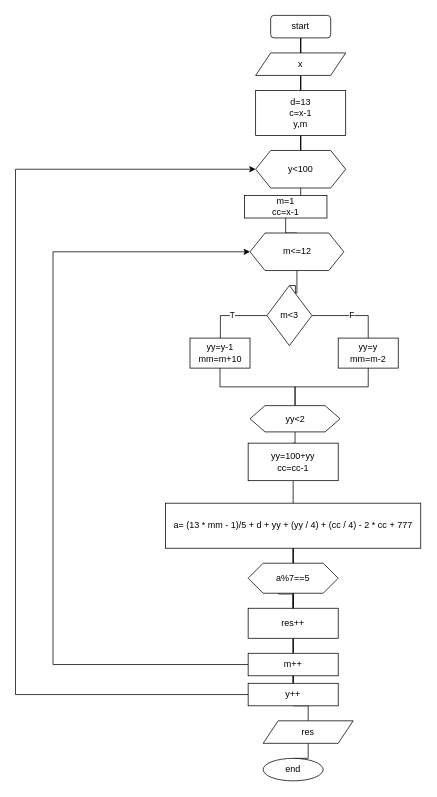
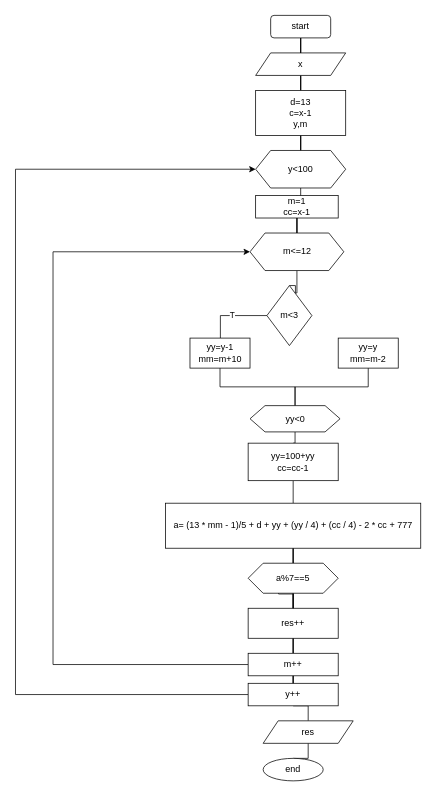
node "m=1 cc=x-1": moved (285, 207) -> (297, 207)
edge "m<3" -- "yy=y mm=m-2": removed, label "F"
node "yy<2": label "yy<2" -> "yy<0"
